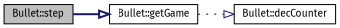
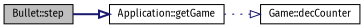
node "Bullet::getGame": label "Bullet::getGame" -> "Application::getGame"
node "Bullet::decCounter": label "Bullet::decCounter" -> "Game::decCounter"
